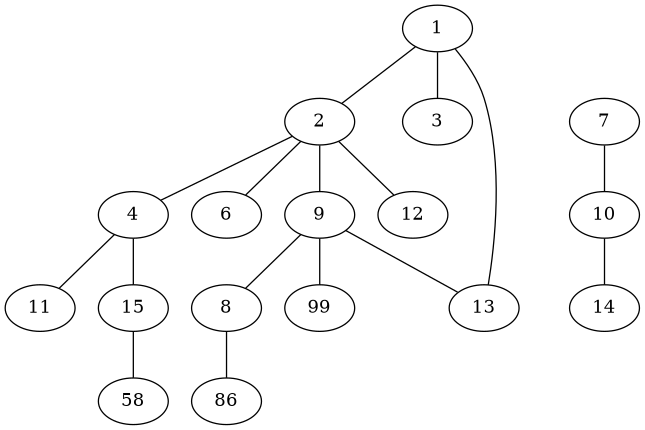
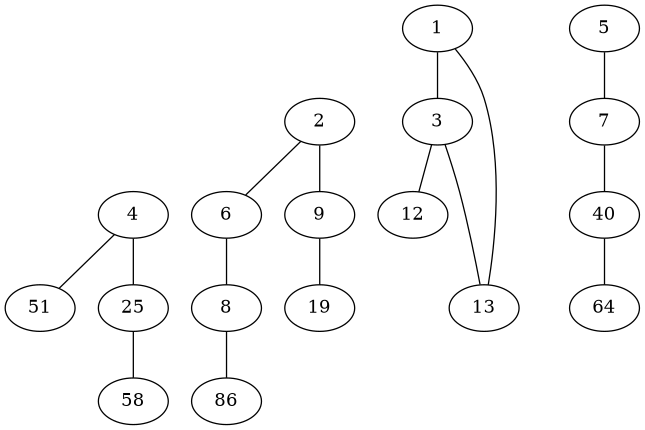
node "5": added
edge "1" -- "2": removed
edge "2" -- "4": removed
edge "2" -- "12": now "3" -- "12"
node "10": label "10" -> "40"
edge "9" -- "8": now "6" -- "8"
edge "9" -- "13": now "3" -- "13"
node "11": label "11" -> "51"
node "15": label "15" -> "25"
node "99": label "99" -> "19"
node "14": label "14" -> "64"
